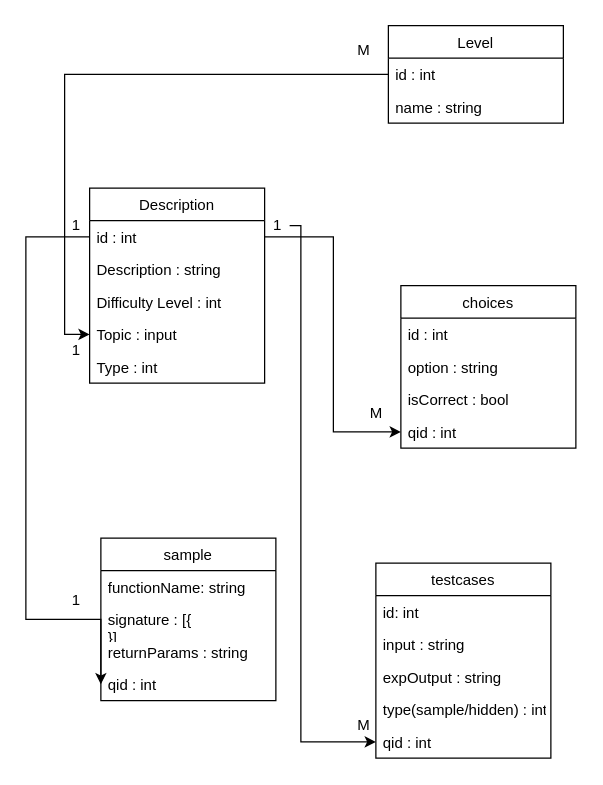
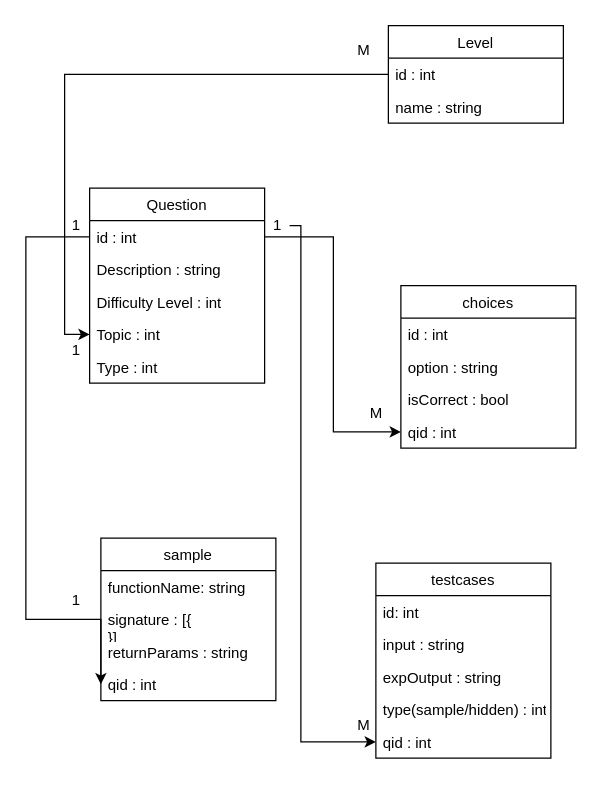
node "Description": label "Description" -> "Question"
node "Topic : input": label "Topic : input" -> "Topic : int"
